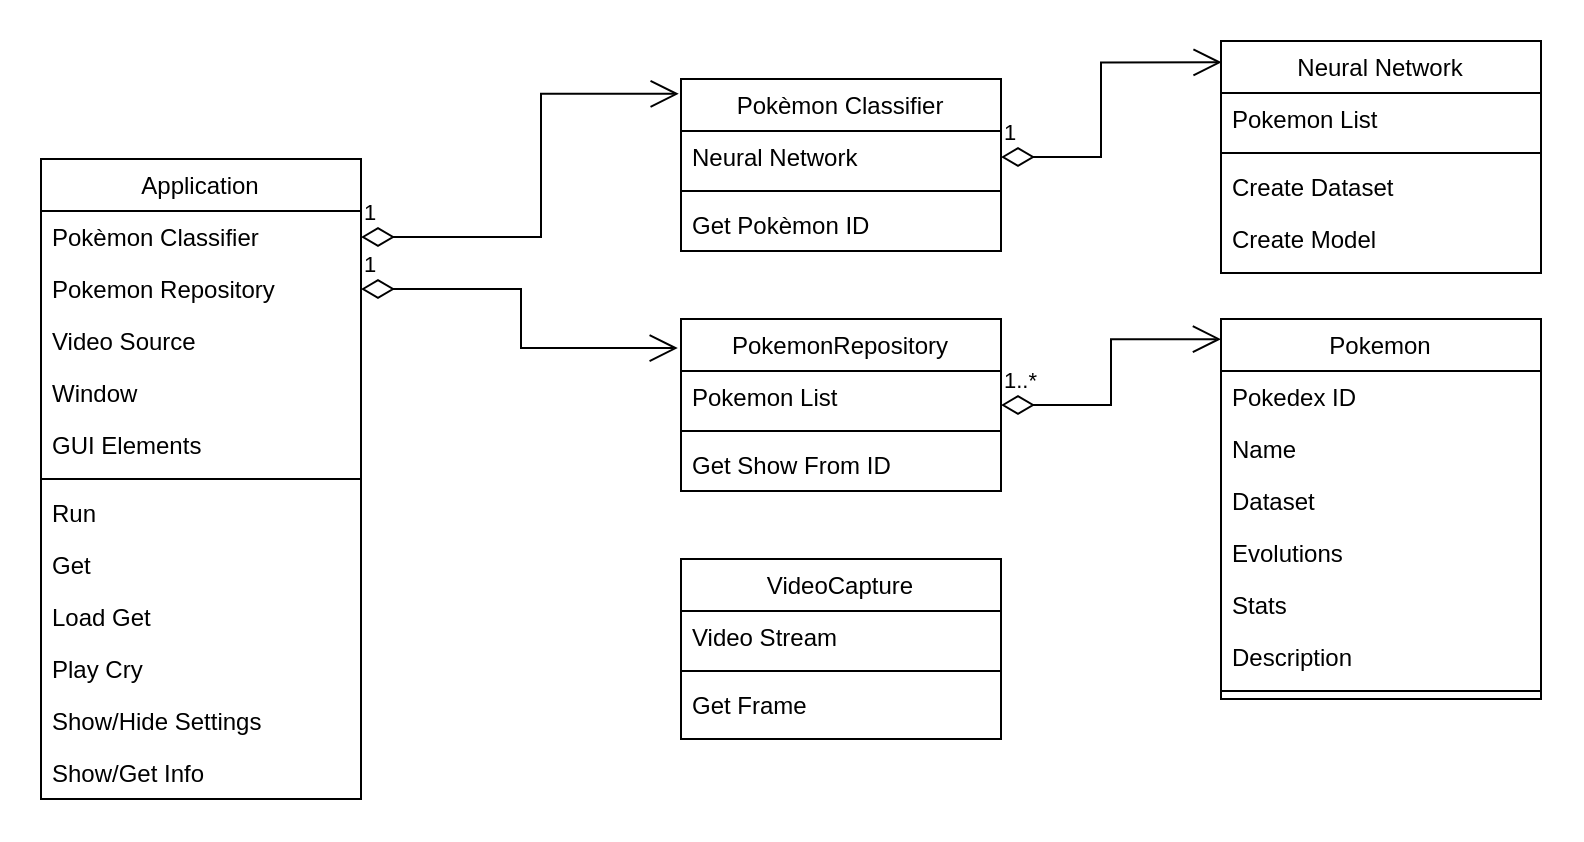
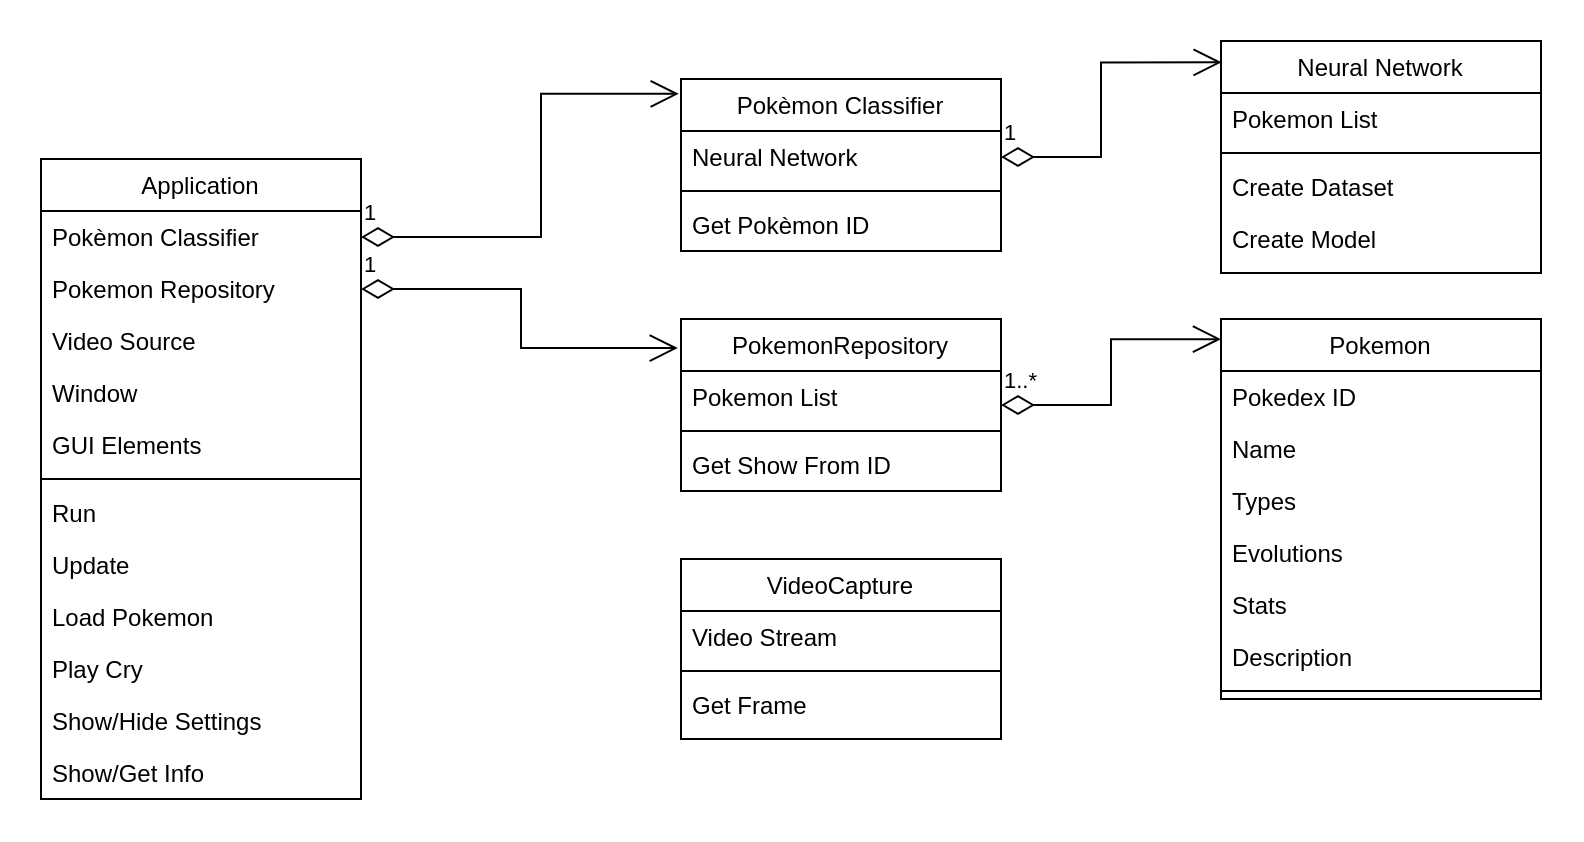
node "Dataset": label "Dataset" -> "Types"
node "Get": label "Get" -> "Update"
node "Load Get": label "Load Get" -> "Load Pokemon"
